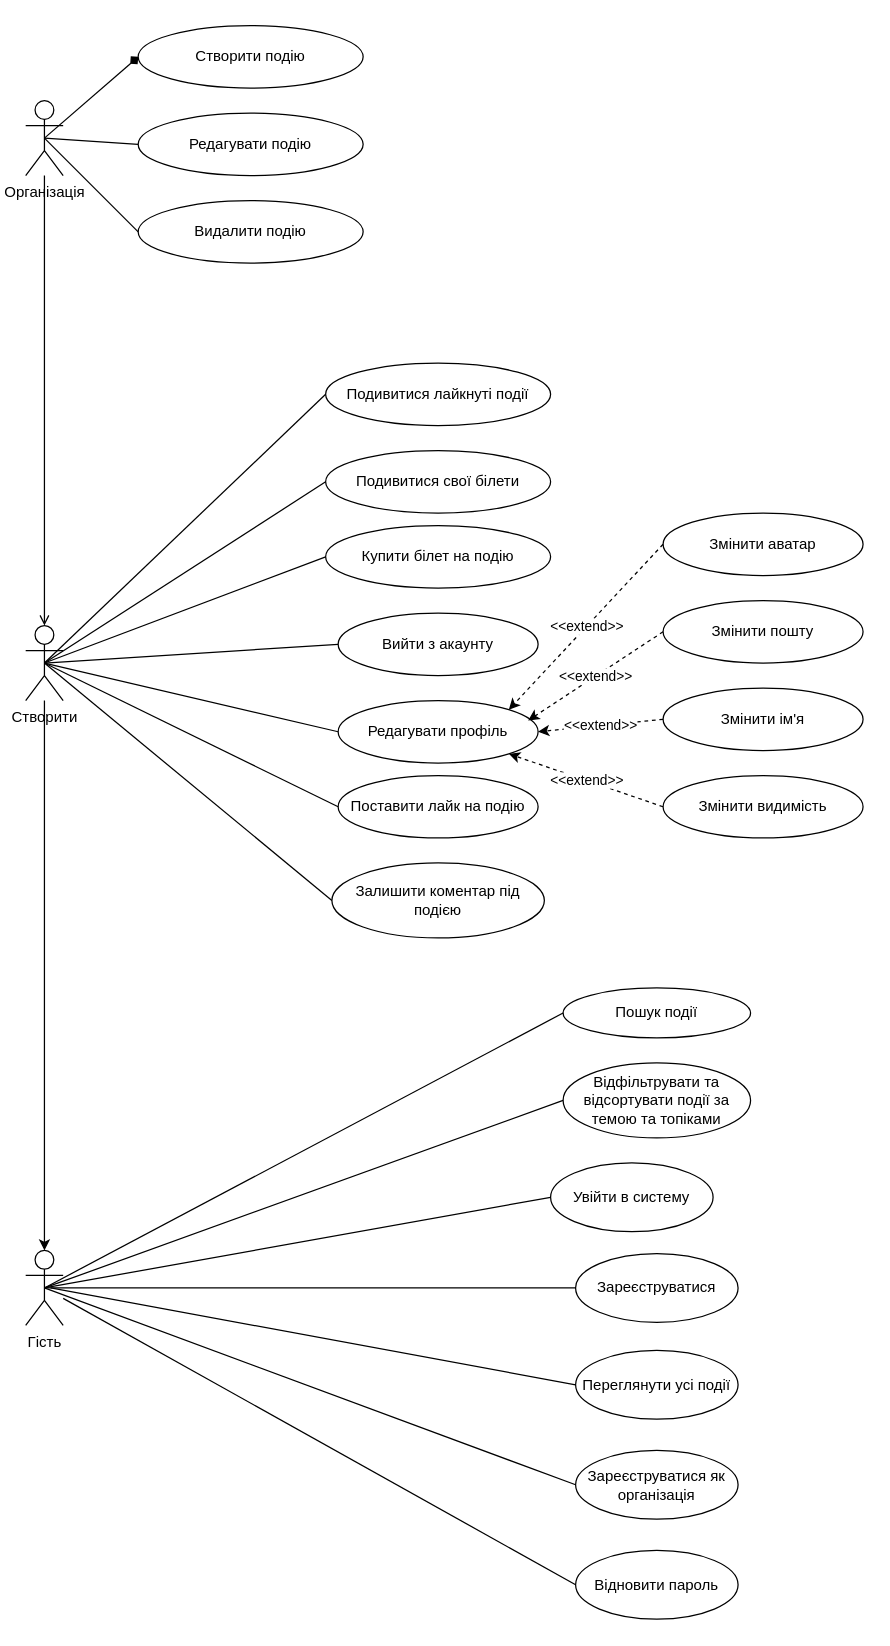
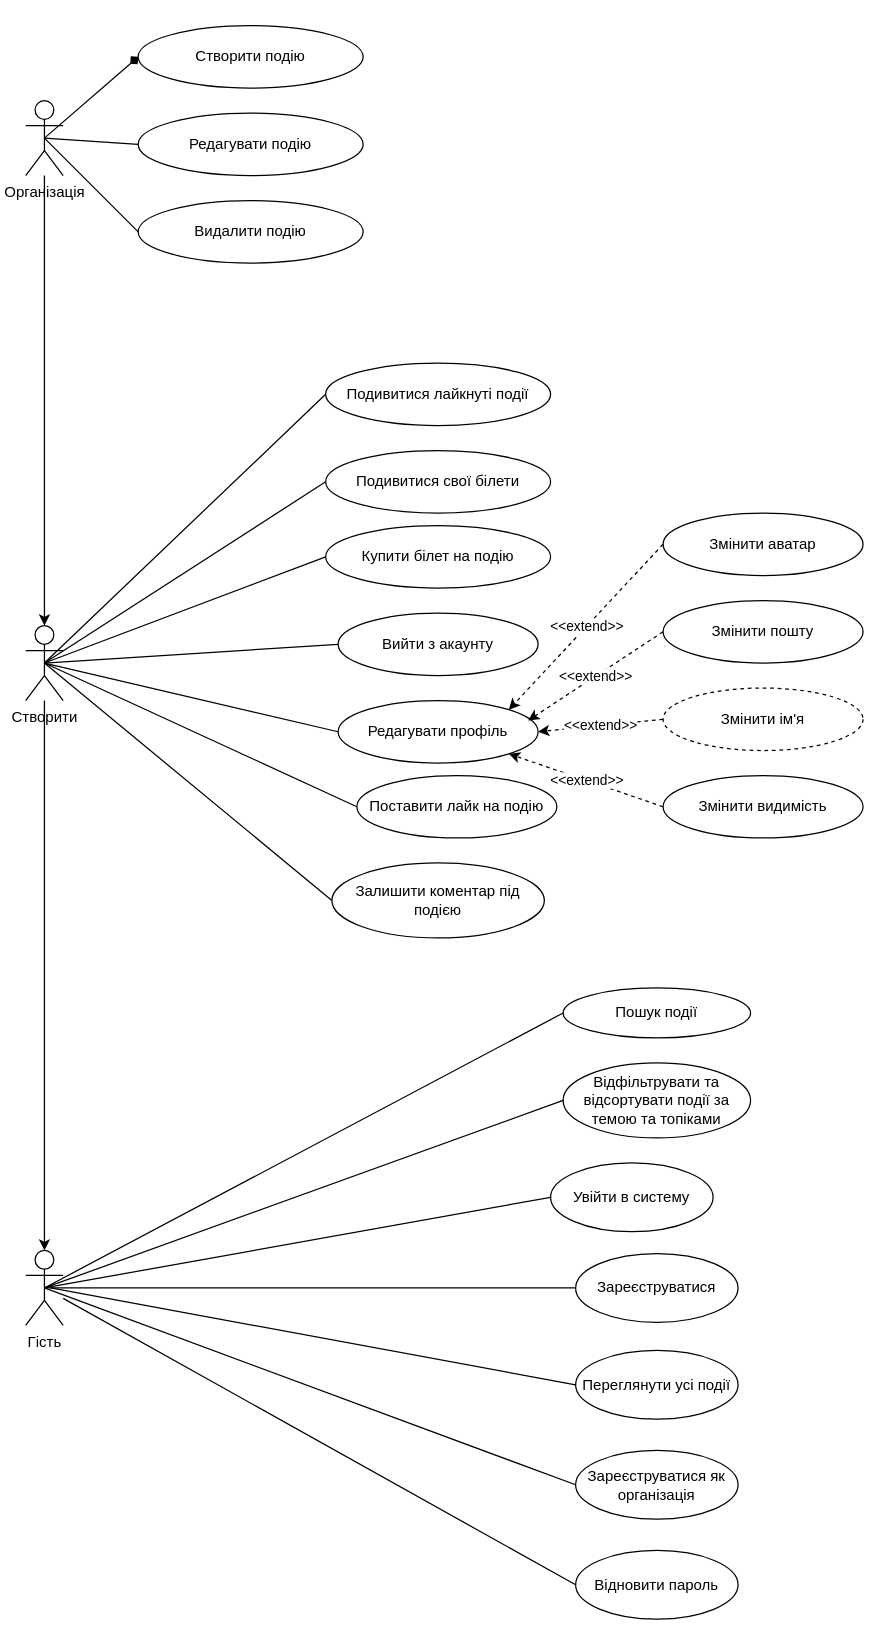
edge "Організація" -> "Створити": arrowhead open -> classic
node "Змінити ім'я": style solid -> dashed
node "Поставити лайк на подію": moved (438, 807) -> (457, 807)
